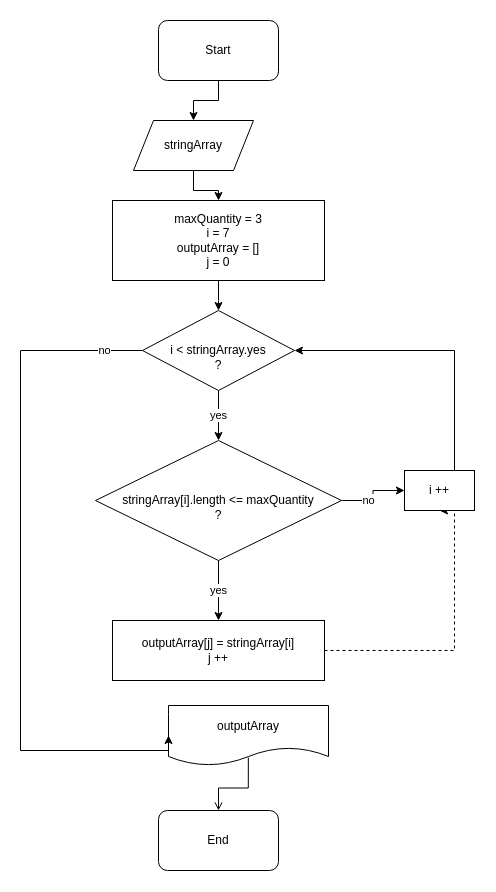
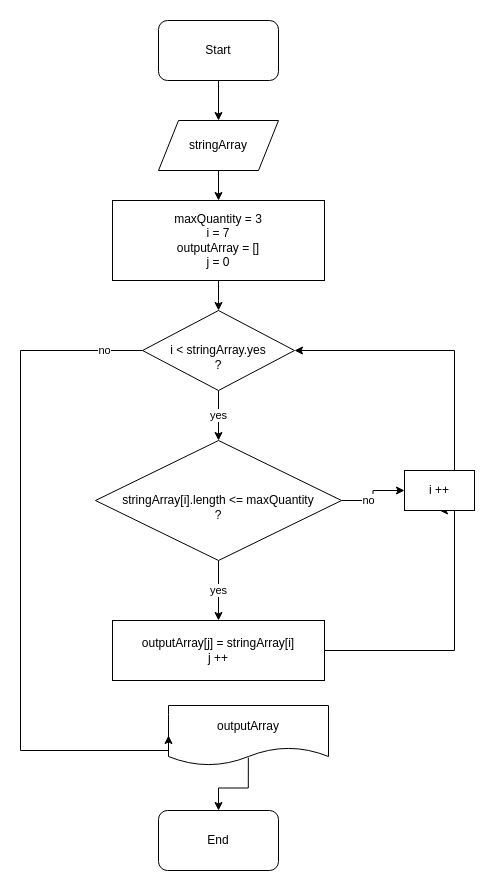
node "stringArray": moved (194, 146) -> (219, 146)
edge "outputArray[j] = stringArray[i] j ++" -> "i ++": style dashed -> solid
edge "outputArray" -> "End": arrowhead open -> classic
